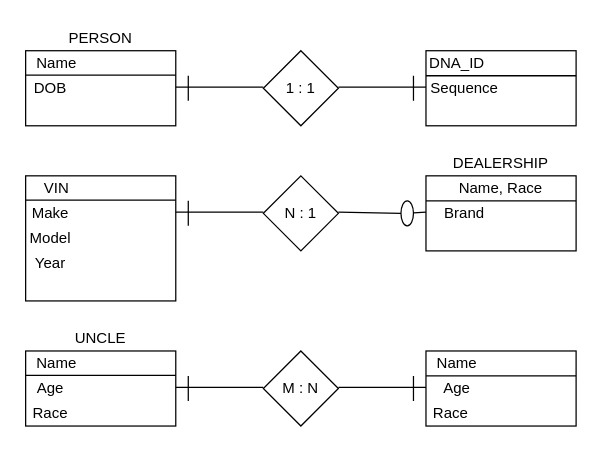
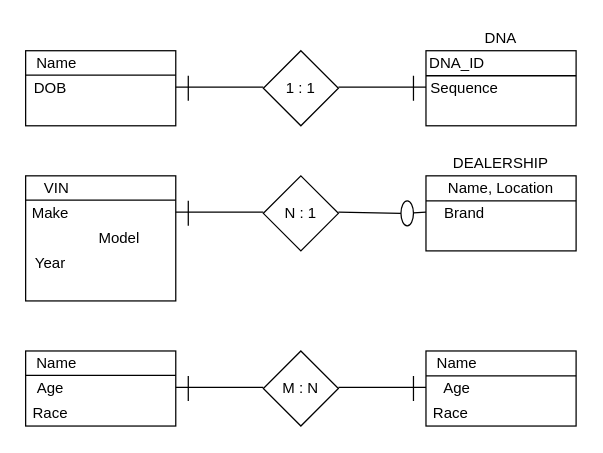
node "PERSON": removed
node "DNA": added
node "Name, Race": label "Name, Race" -> "Name, Location"
node "Model": moved (51, 238) -> (119, 238)
node "UNCLE": removed
